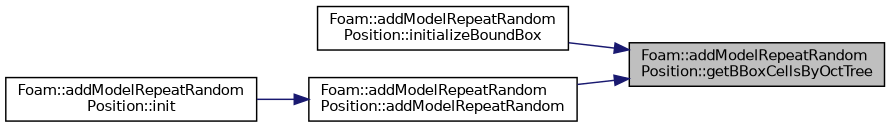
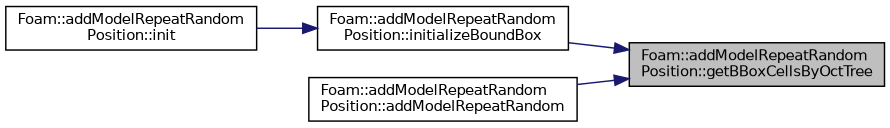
edge "Foam::addModelRepeatRandom Position::init" -> "Foam::addModelRepeatRandom Position::addModelRepeatRandom": now "Foam::addModelRepeatRandom Position::init" -> "Foam::addModelRepeatRandom Position::initializeBoundBox"
